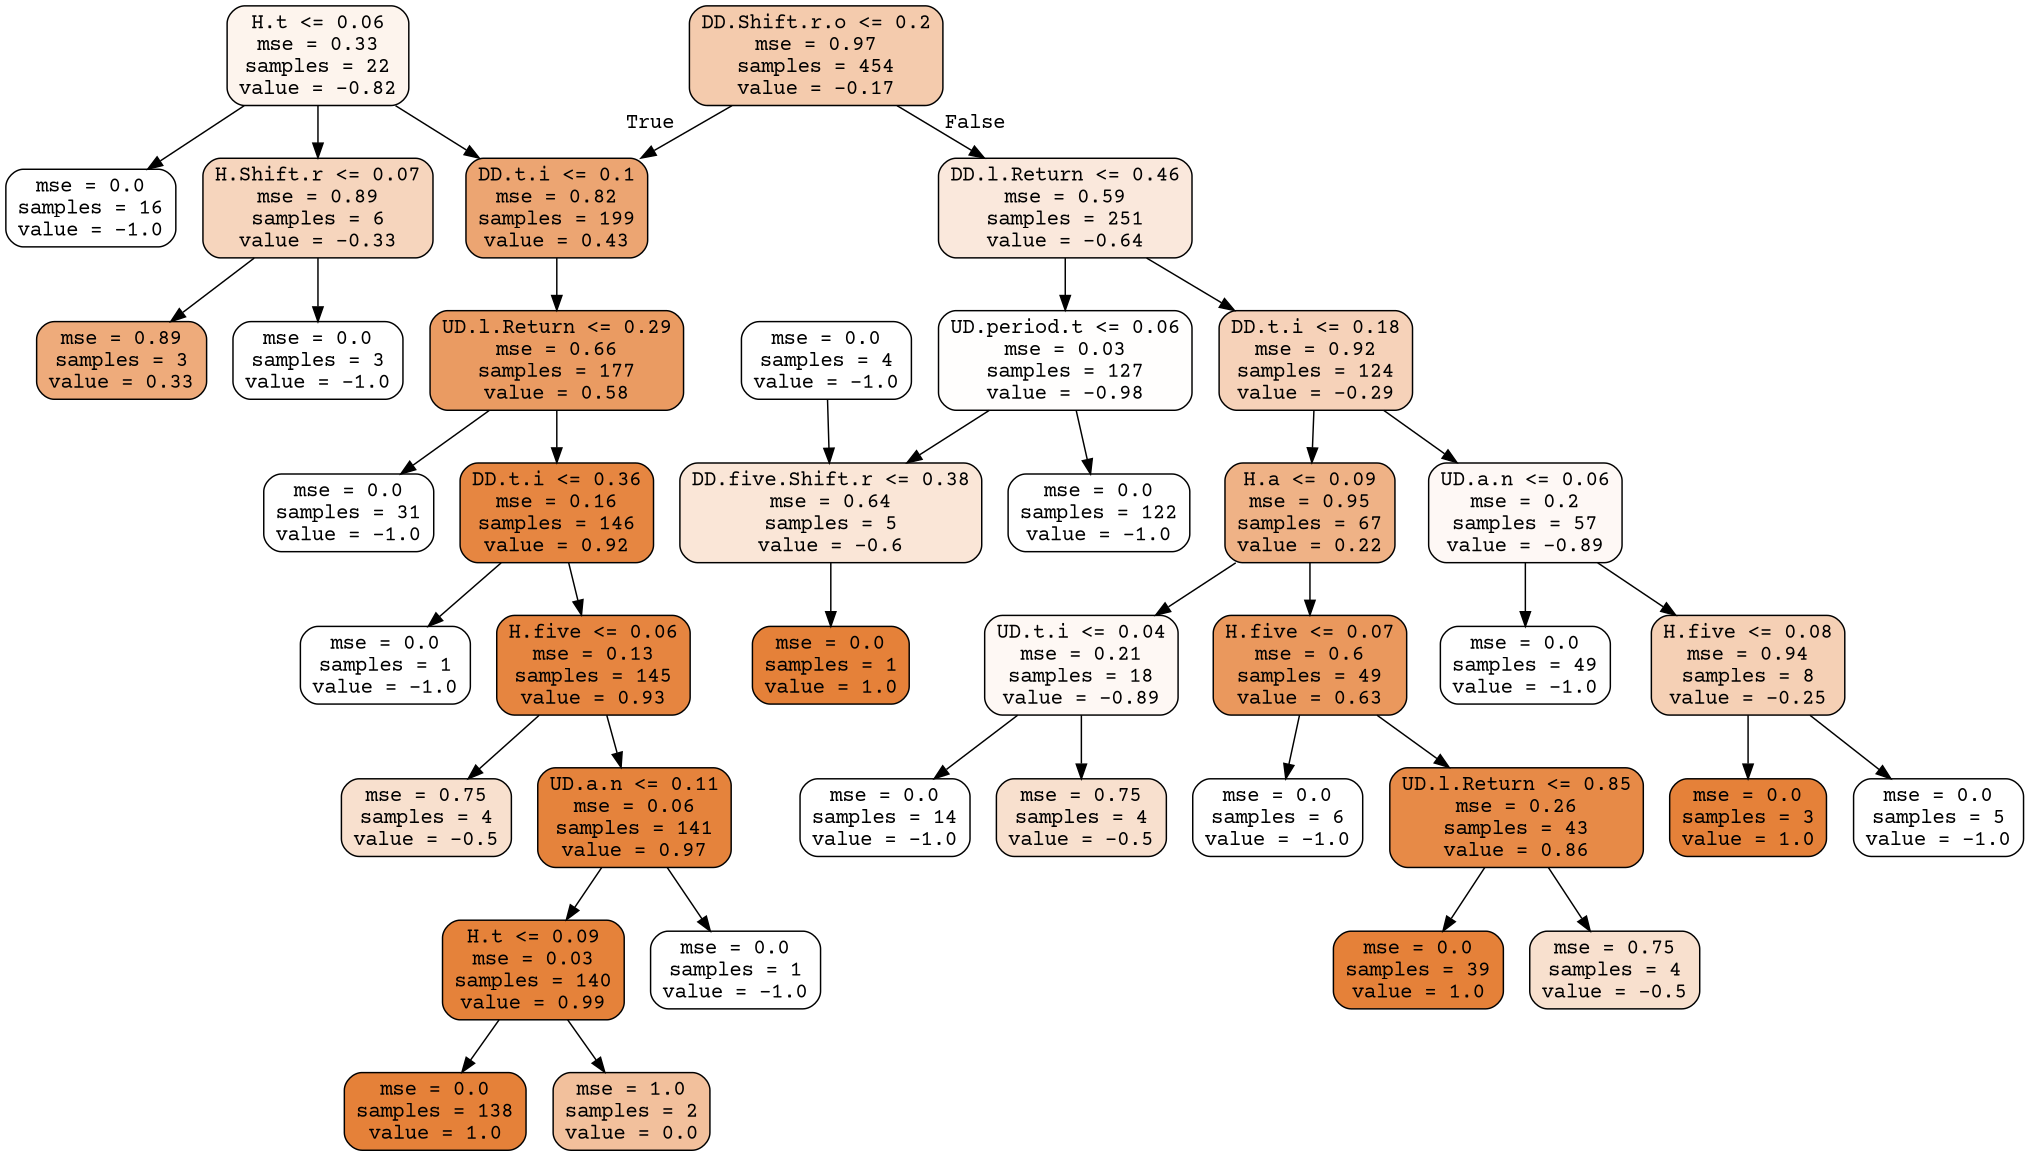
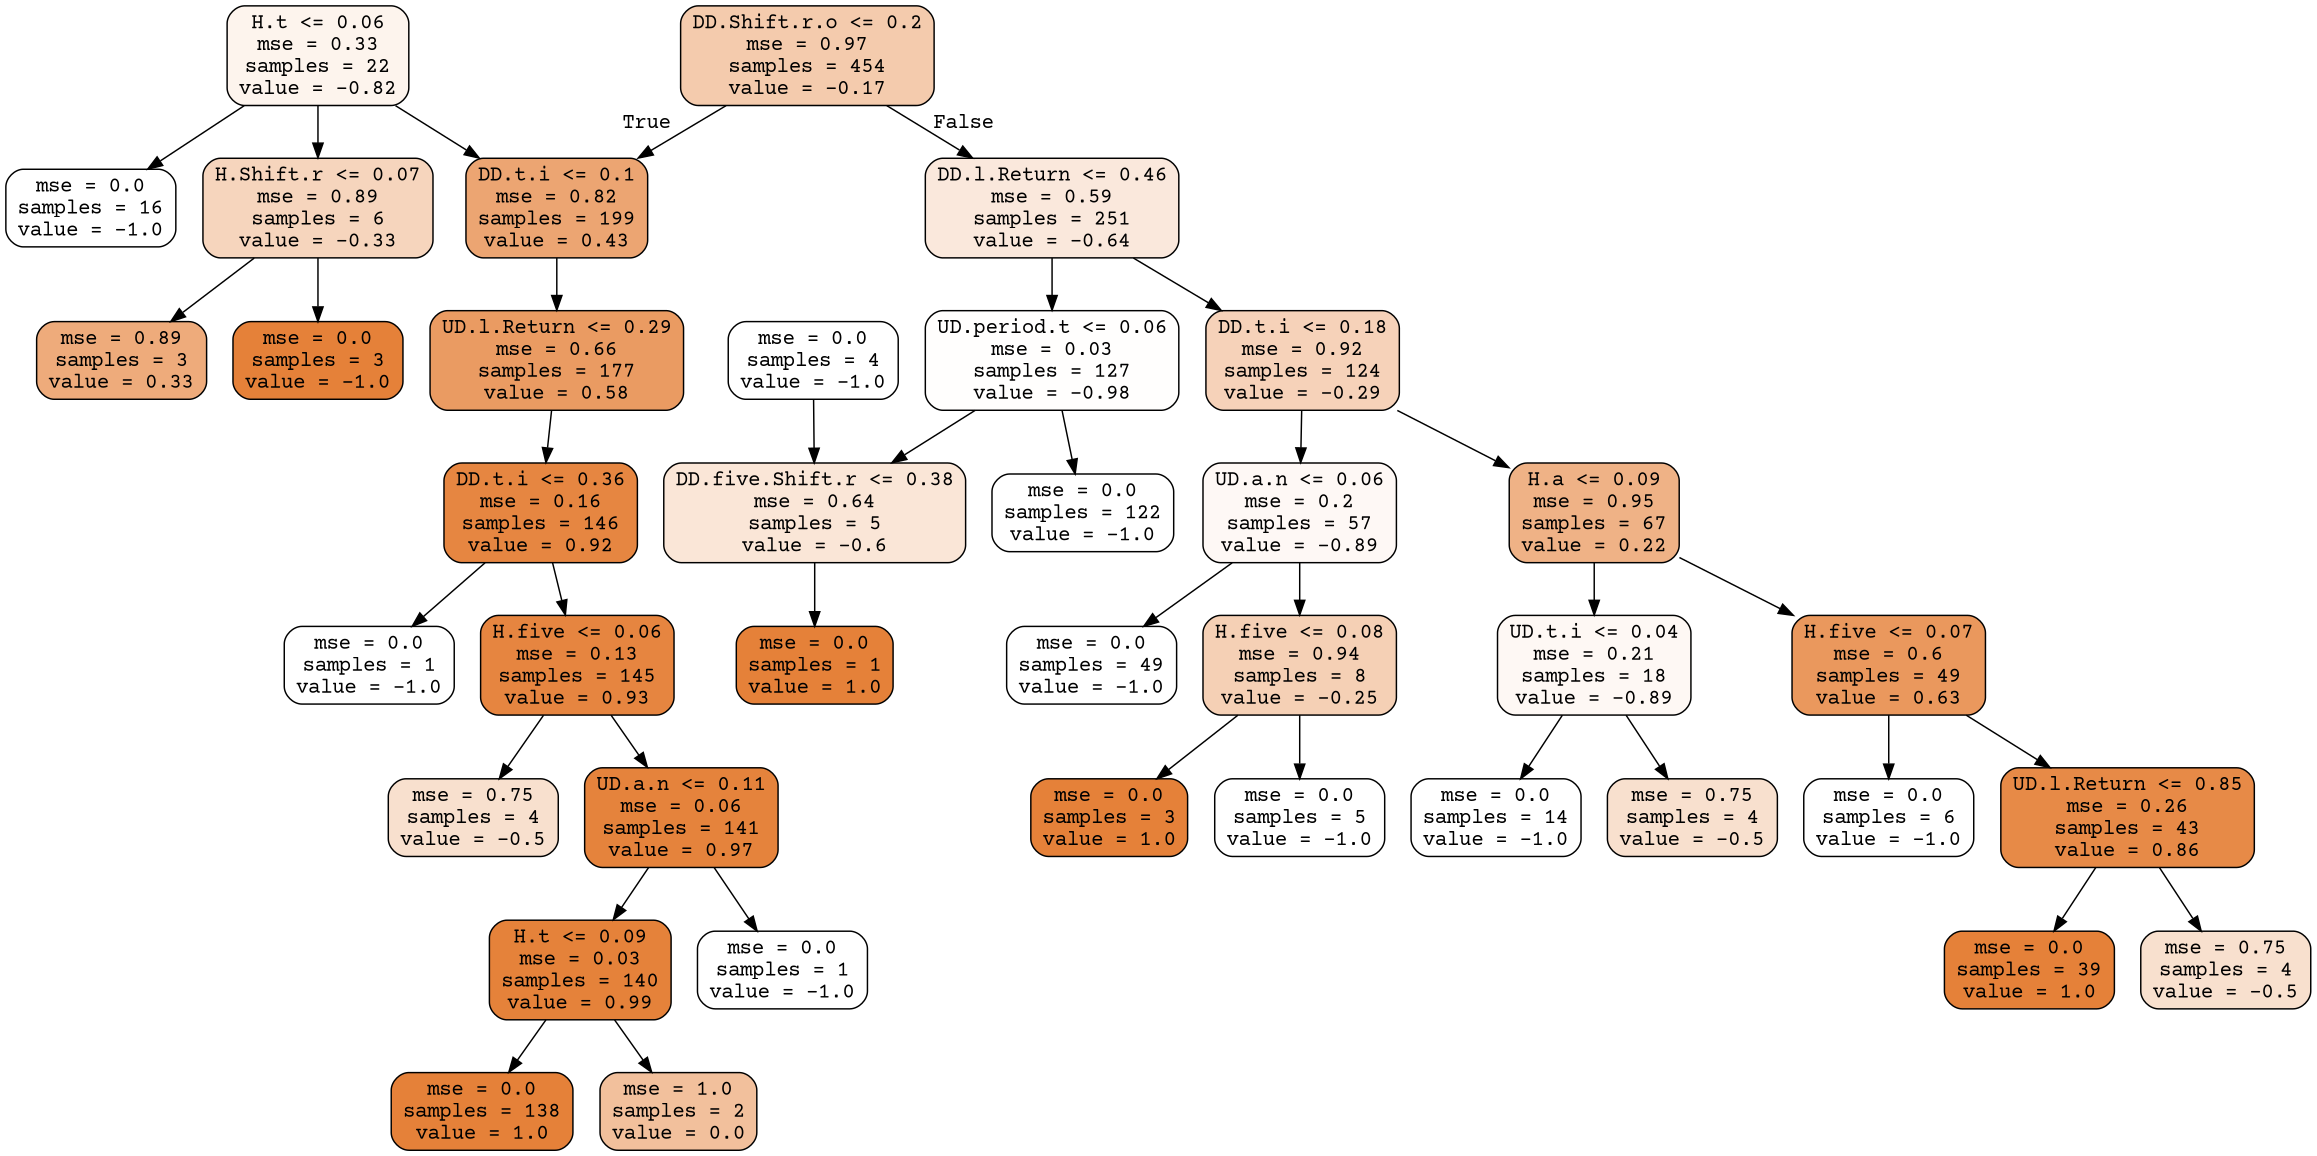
node "mse = 0.0 samples = 3 value = -1.0": fillcolor #ffffff -> #e58139
node "mse = 0.0 samples = 31 value = -1.0": removed
